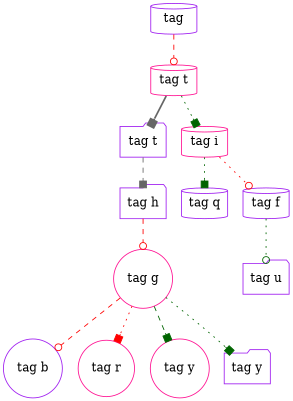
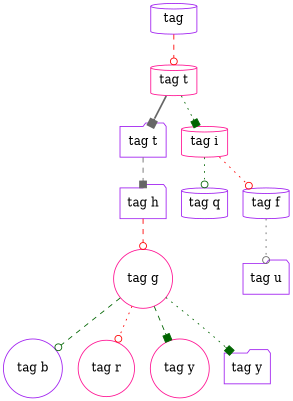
edge "tag i" -> "tag q": arrowhead box -> odot
edge "tag f" -> "tag u": color darkgreen -> gray40
edge "tag g" -> "tag b": color red -> darkgreen
edge "tag g" -> "tag r": arrowhead box -> odot
